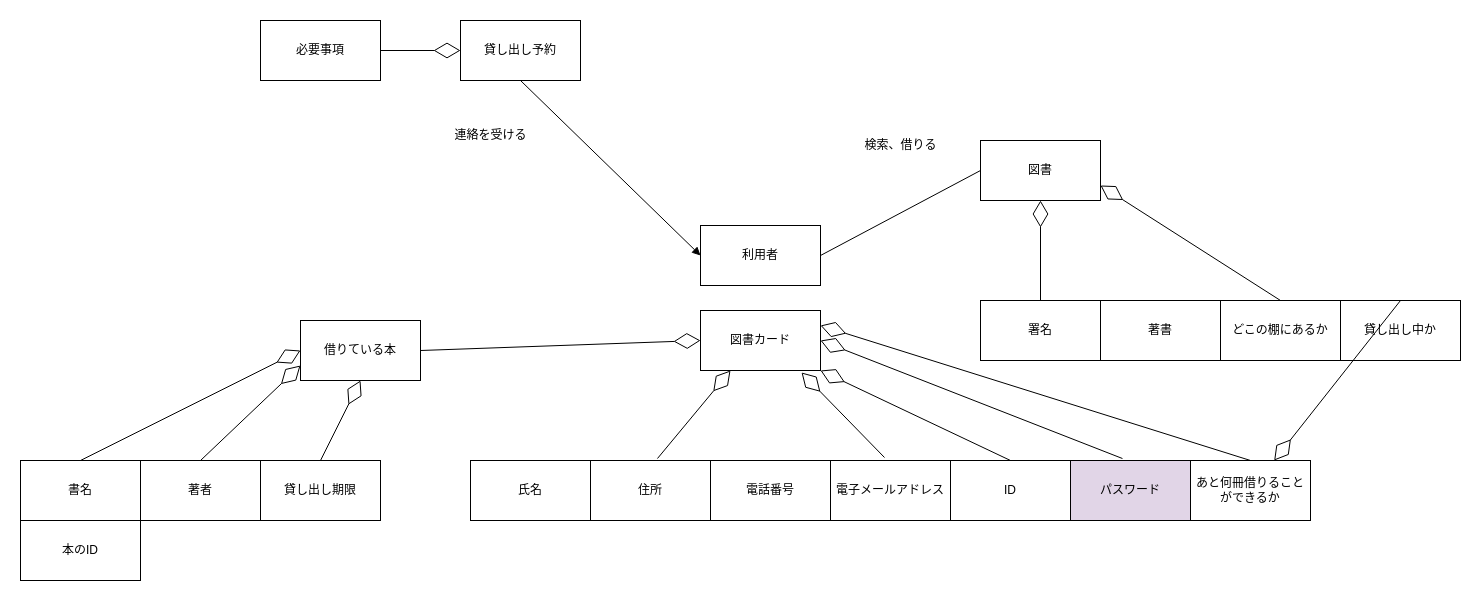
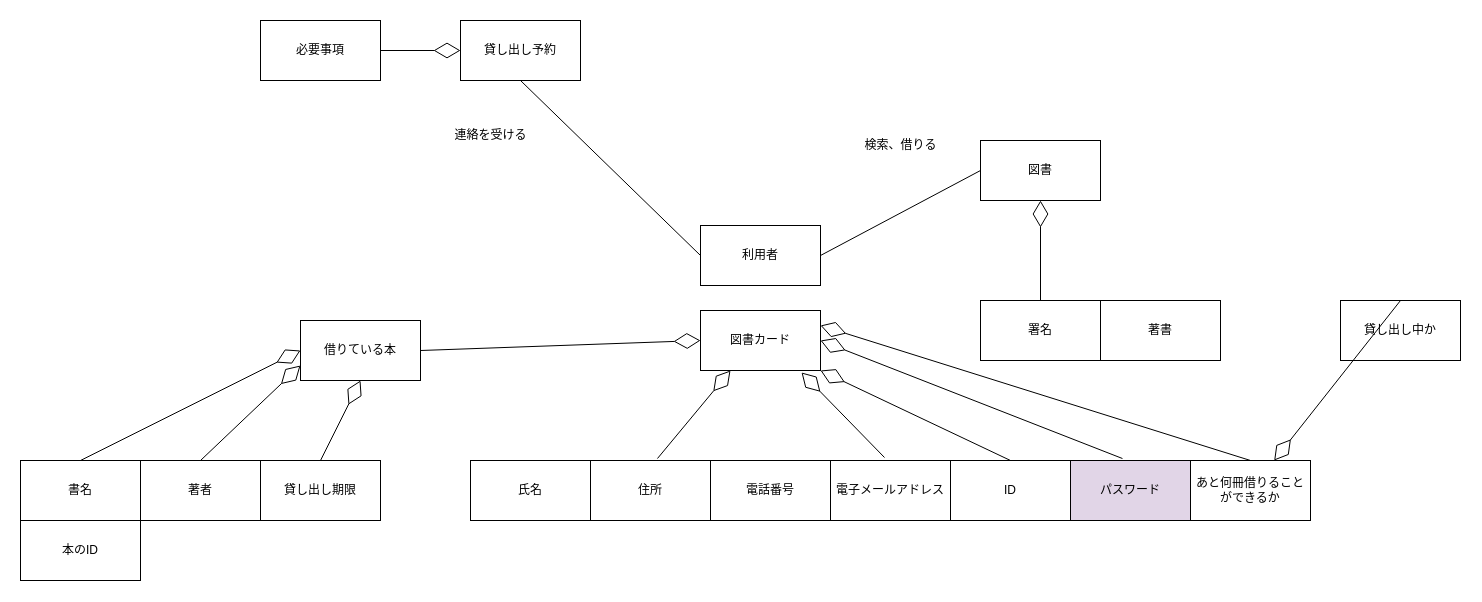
edge "貸し出し予約" -> "利用者": arrowhead block -> none
edge "どこの棚にあるか" -> "図書": removed
node "どこの棚にあるか": removed
